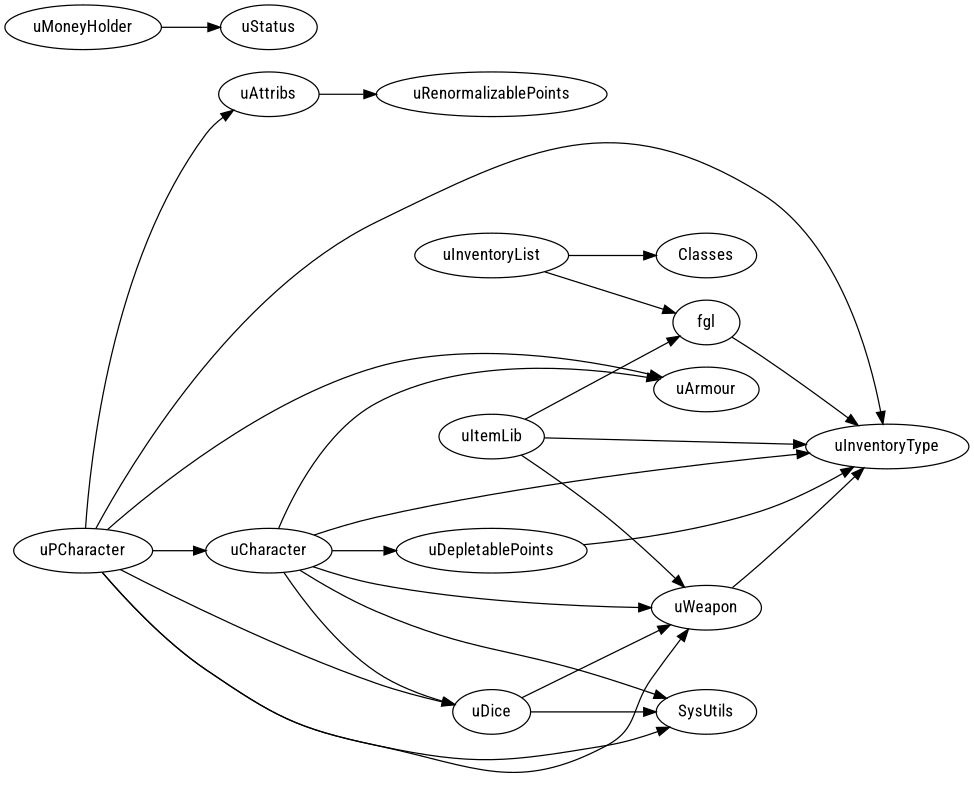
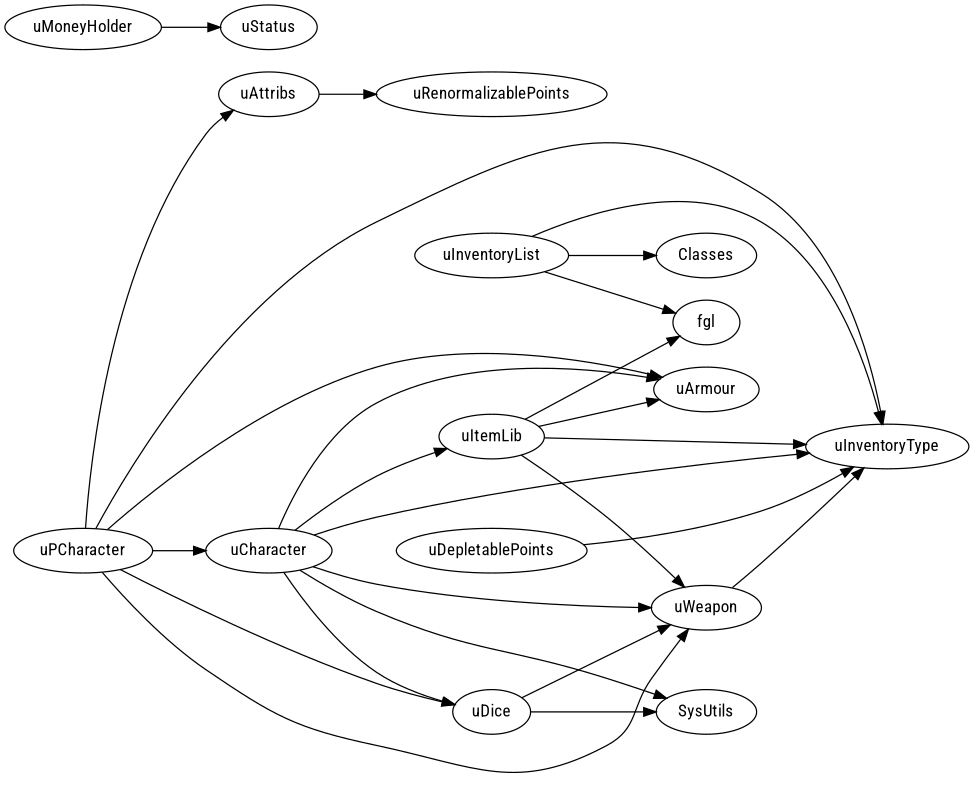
edge "fgl" -> "uInventoryType": now "uInventoryList" -> "uInventoryType"
edge "uItemLib" -> "uArmour": added
edge "uCharacter" -> "uDepletablePoints": now "uCharacter" -> "uItemLib"
edge "uPCharacter" -> "SysUtils": removed
